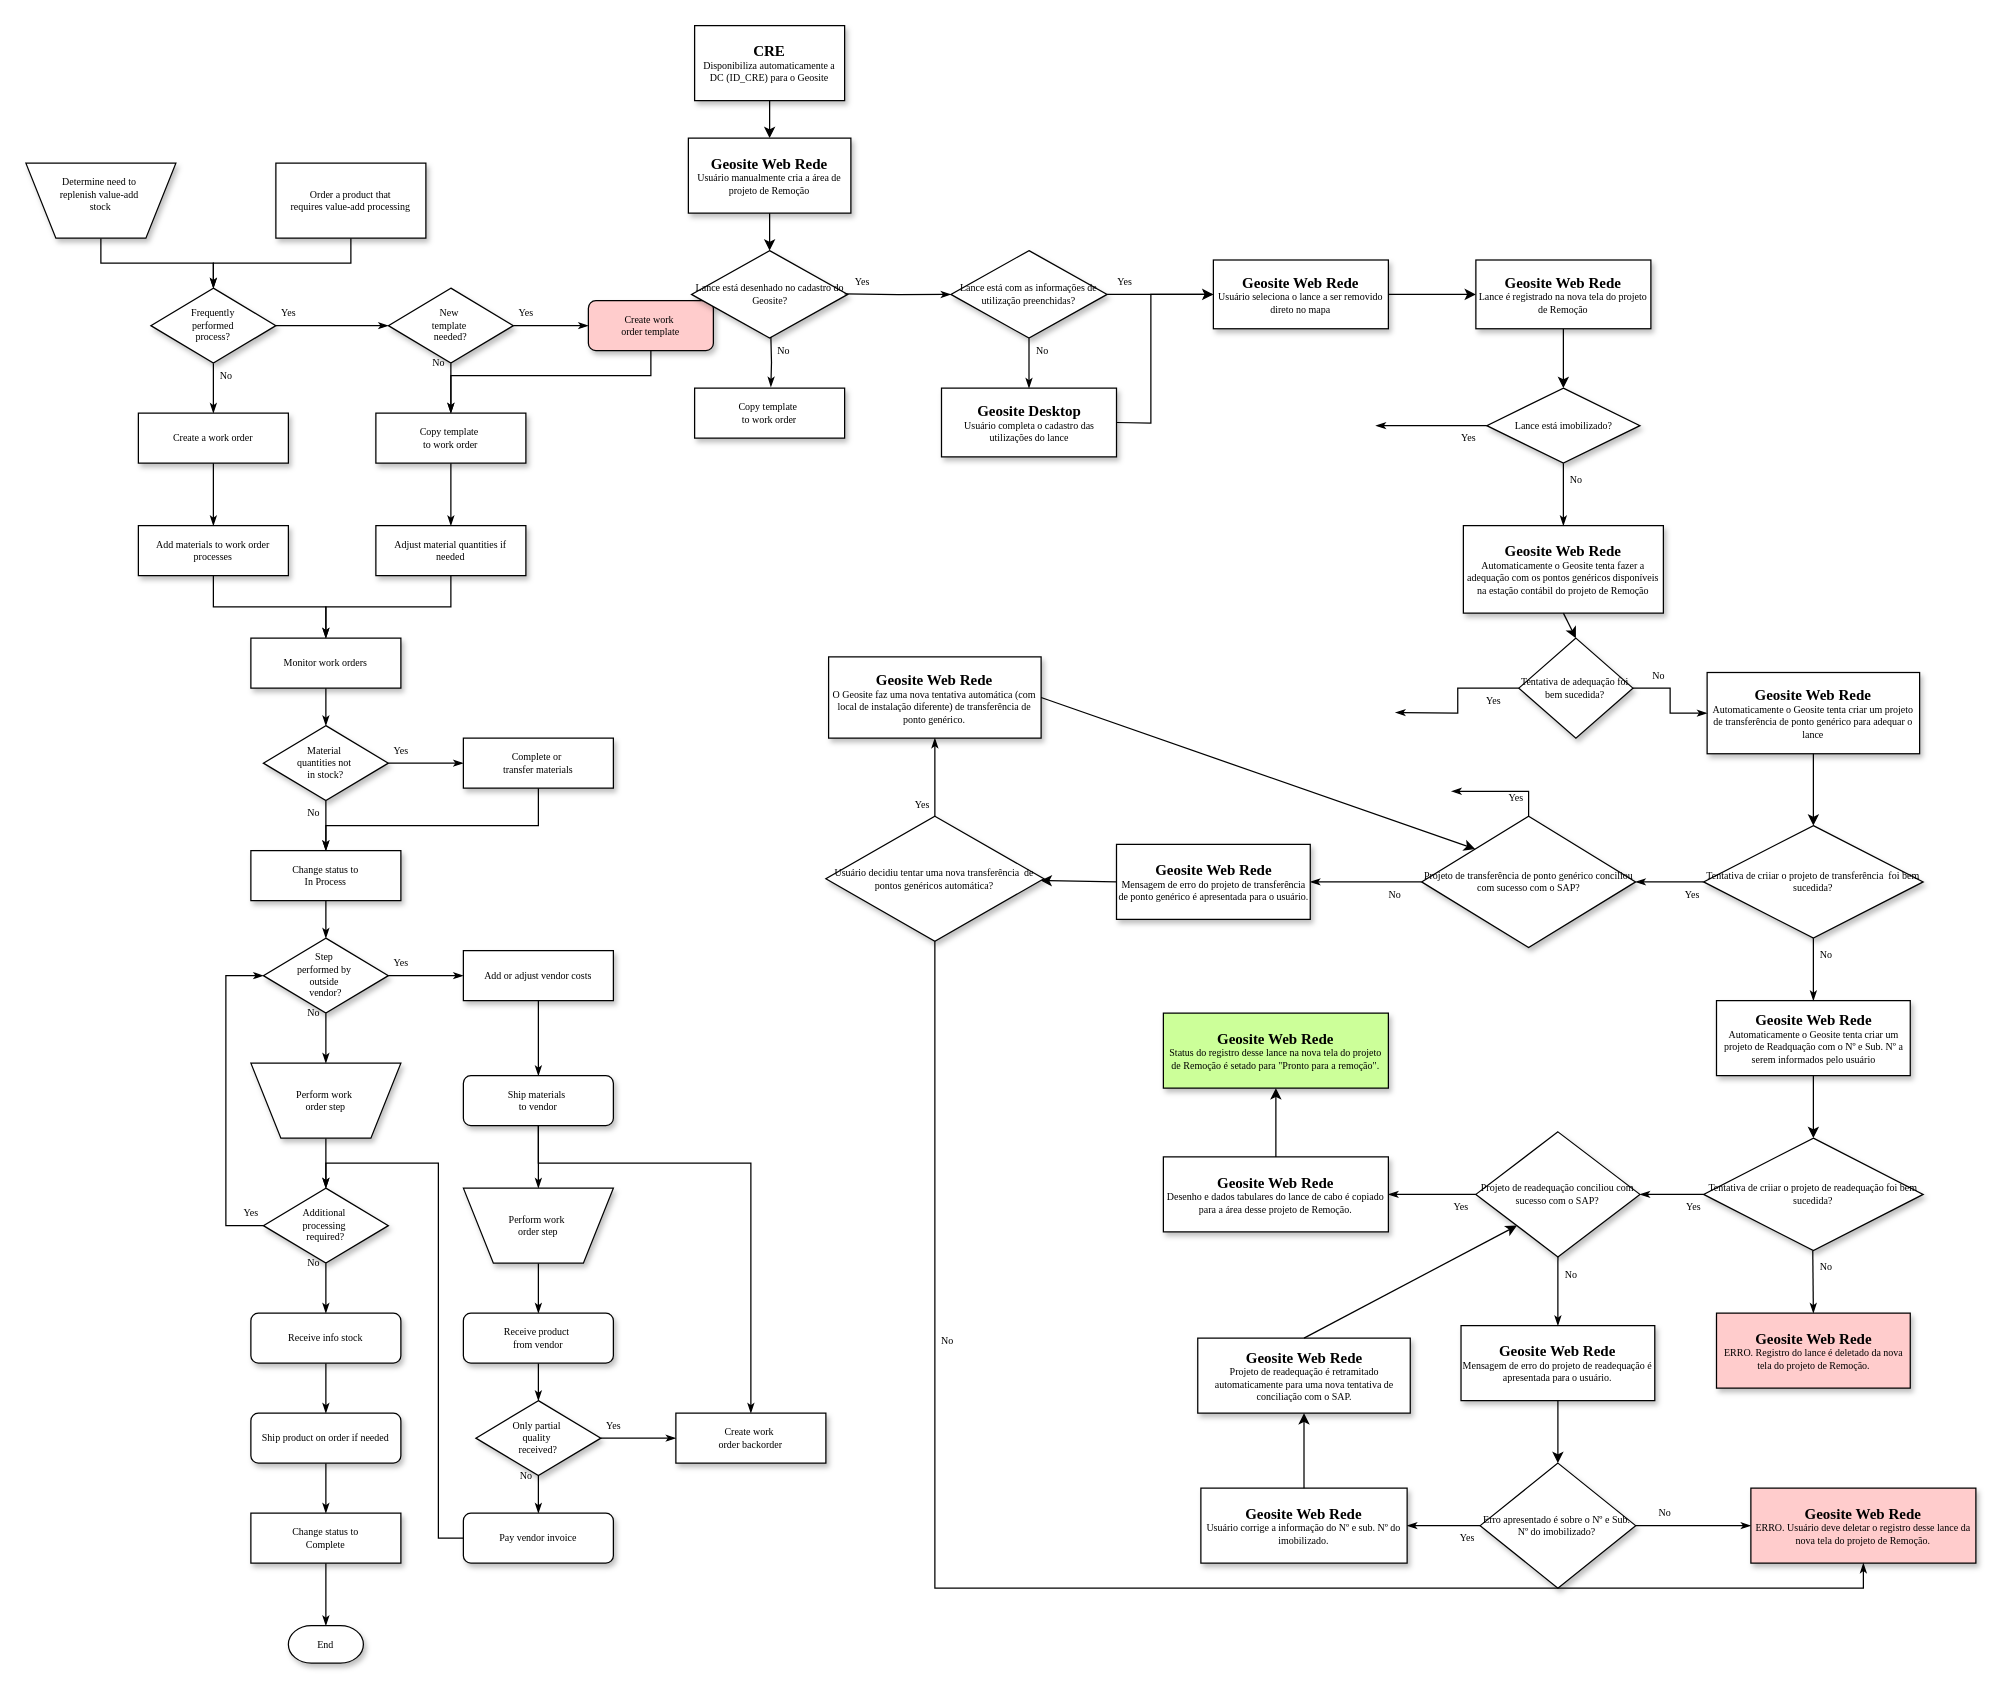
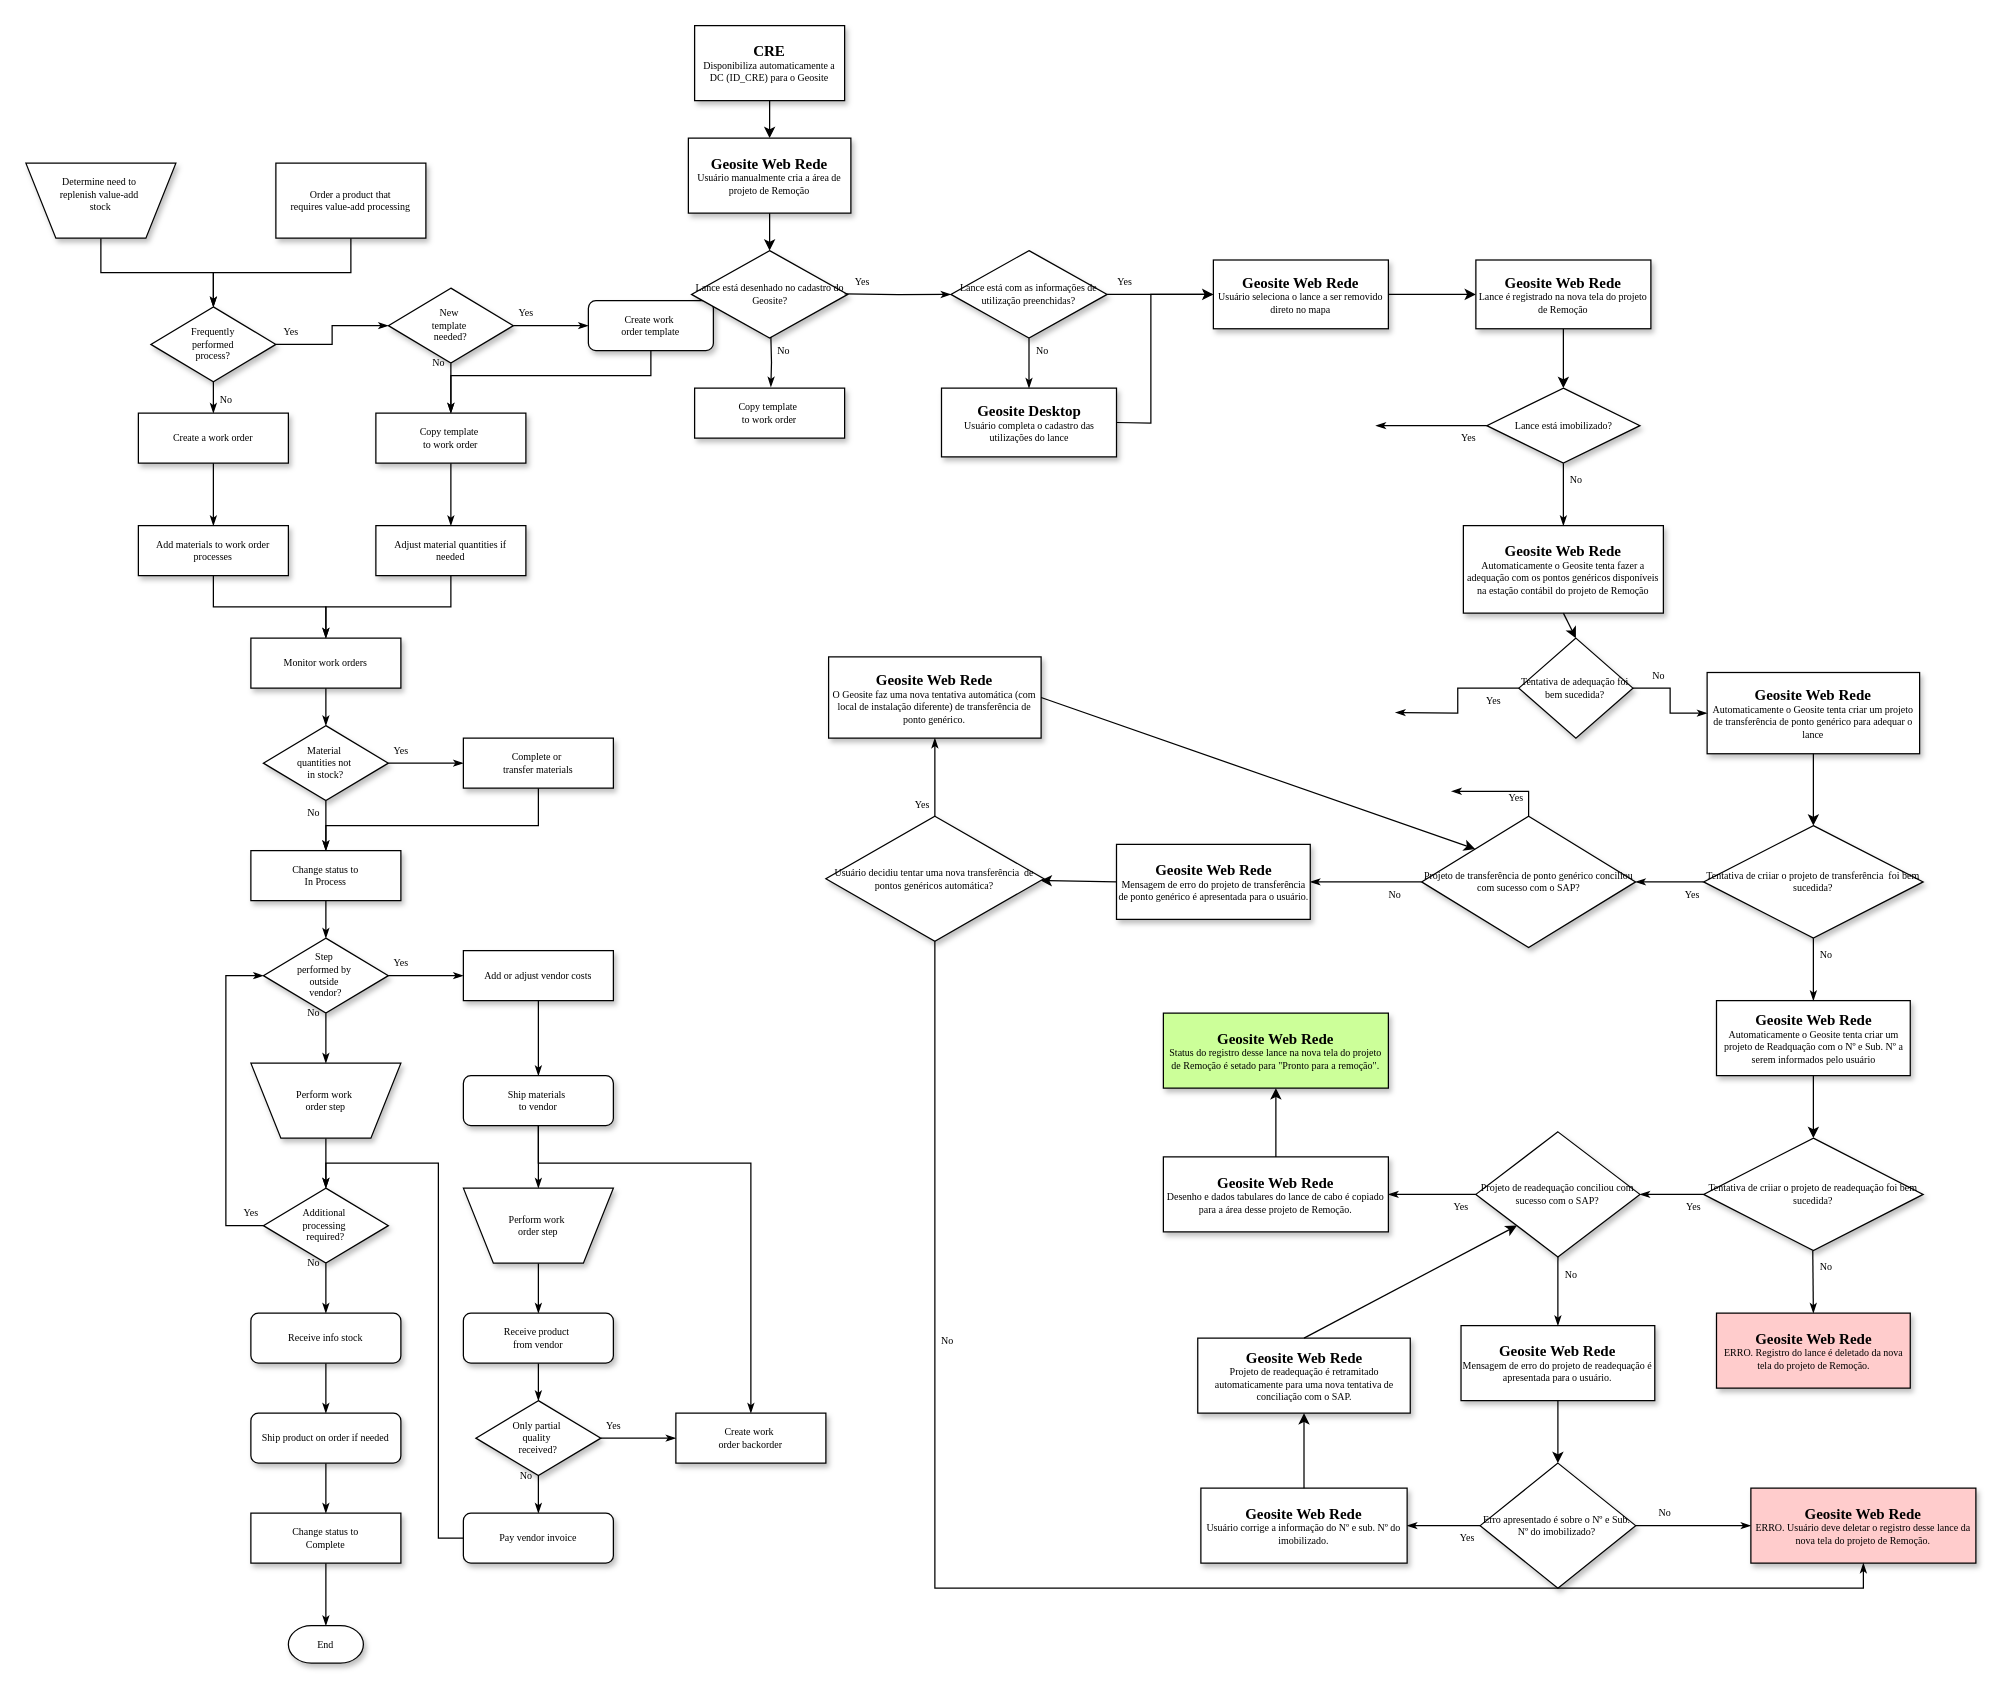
node "Frequently performed process?": moved (213, 326) -> (213, 344)
node "Create work order template": fillcolor #ffcccc -> #ffffff
